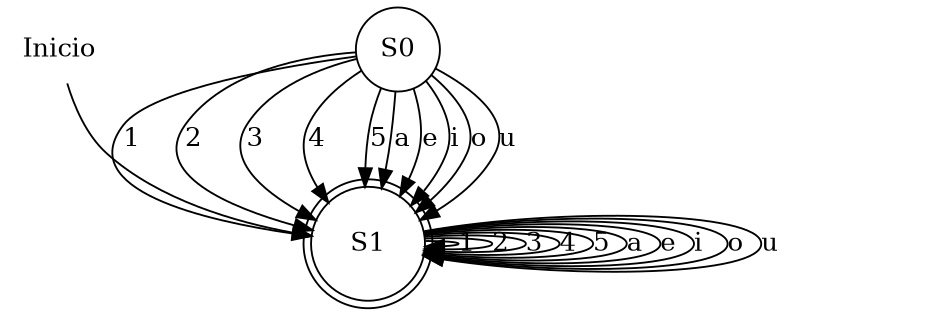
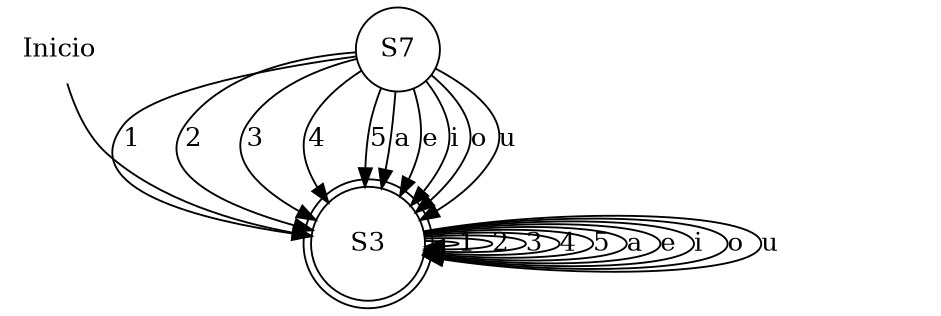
node "S0": label "S0" -> "S7"
node "S1": label "S1" -> "S3"
